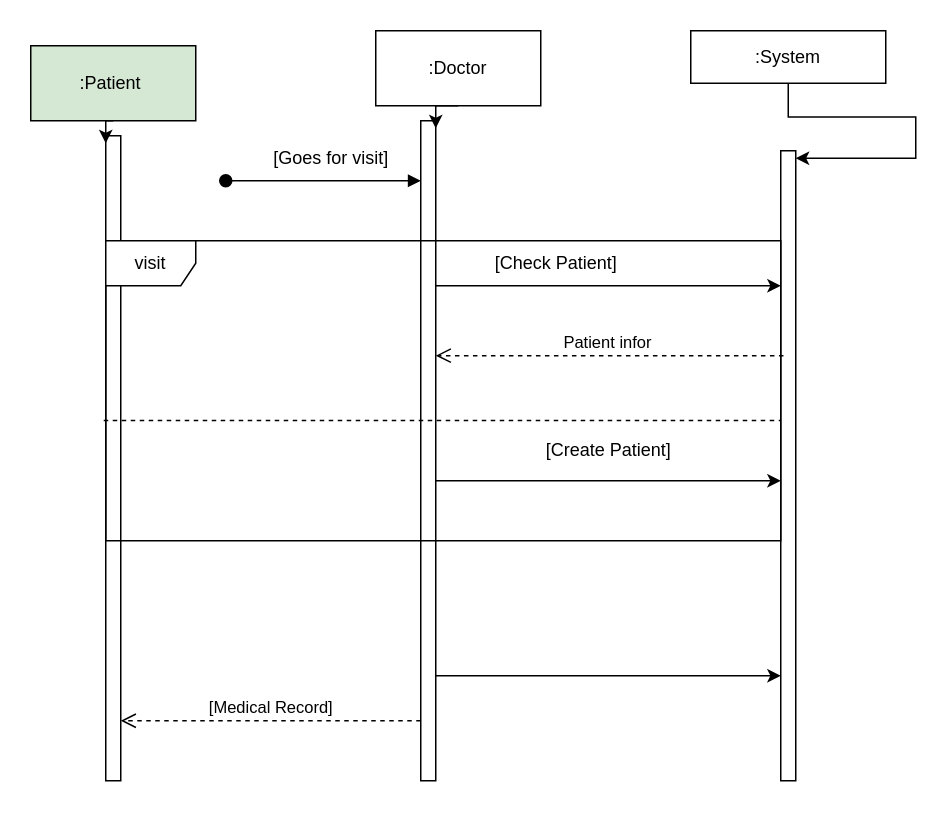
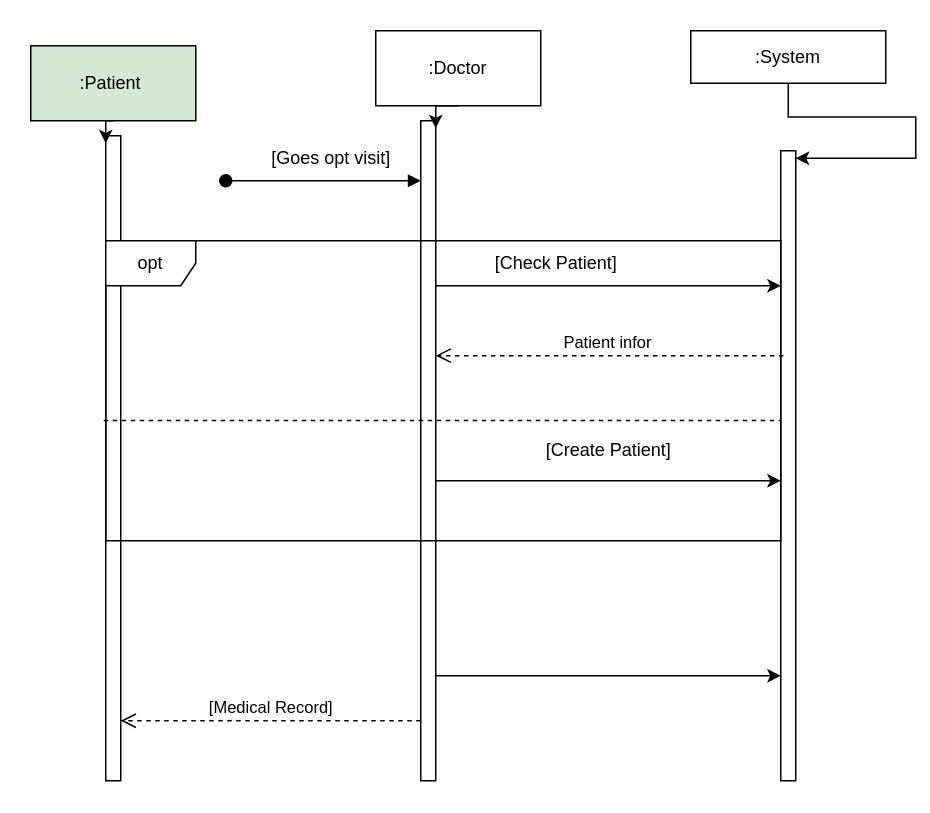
node "[Goes for visit]": label "[Goes for visit]" -> "[Goes opt visit]"
node "visit": label "visit" -> "opt"
